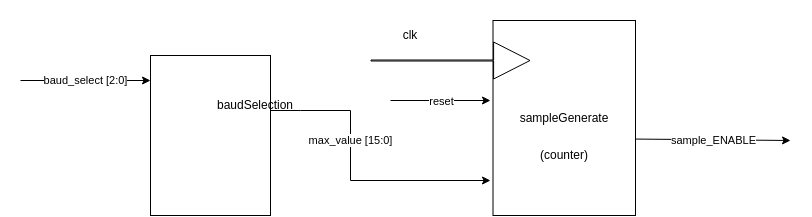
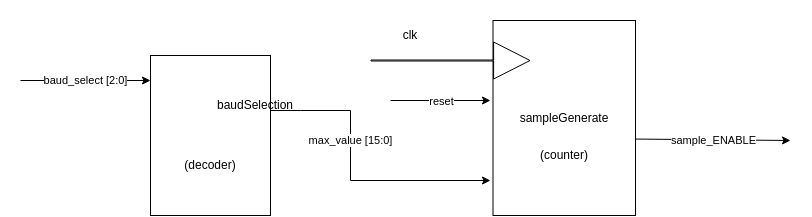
node "(decoder)": added
